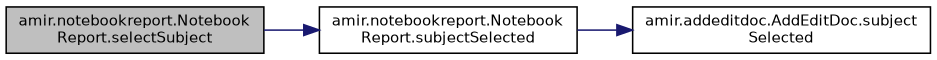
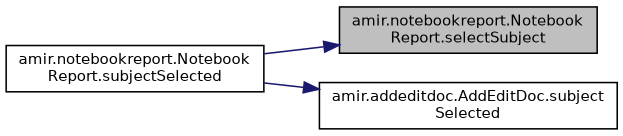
edge "amir.notebookreport.Notebook Report.selectSubject" -> "amir.notebookreport.Notebook Report.subjectSelected": reversed
